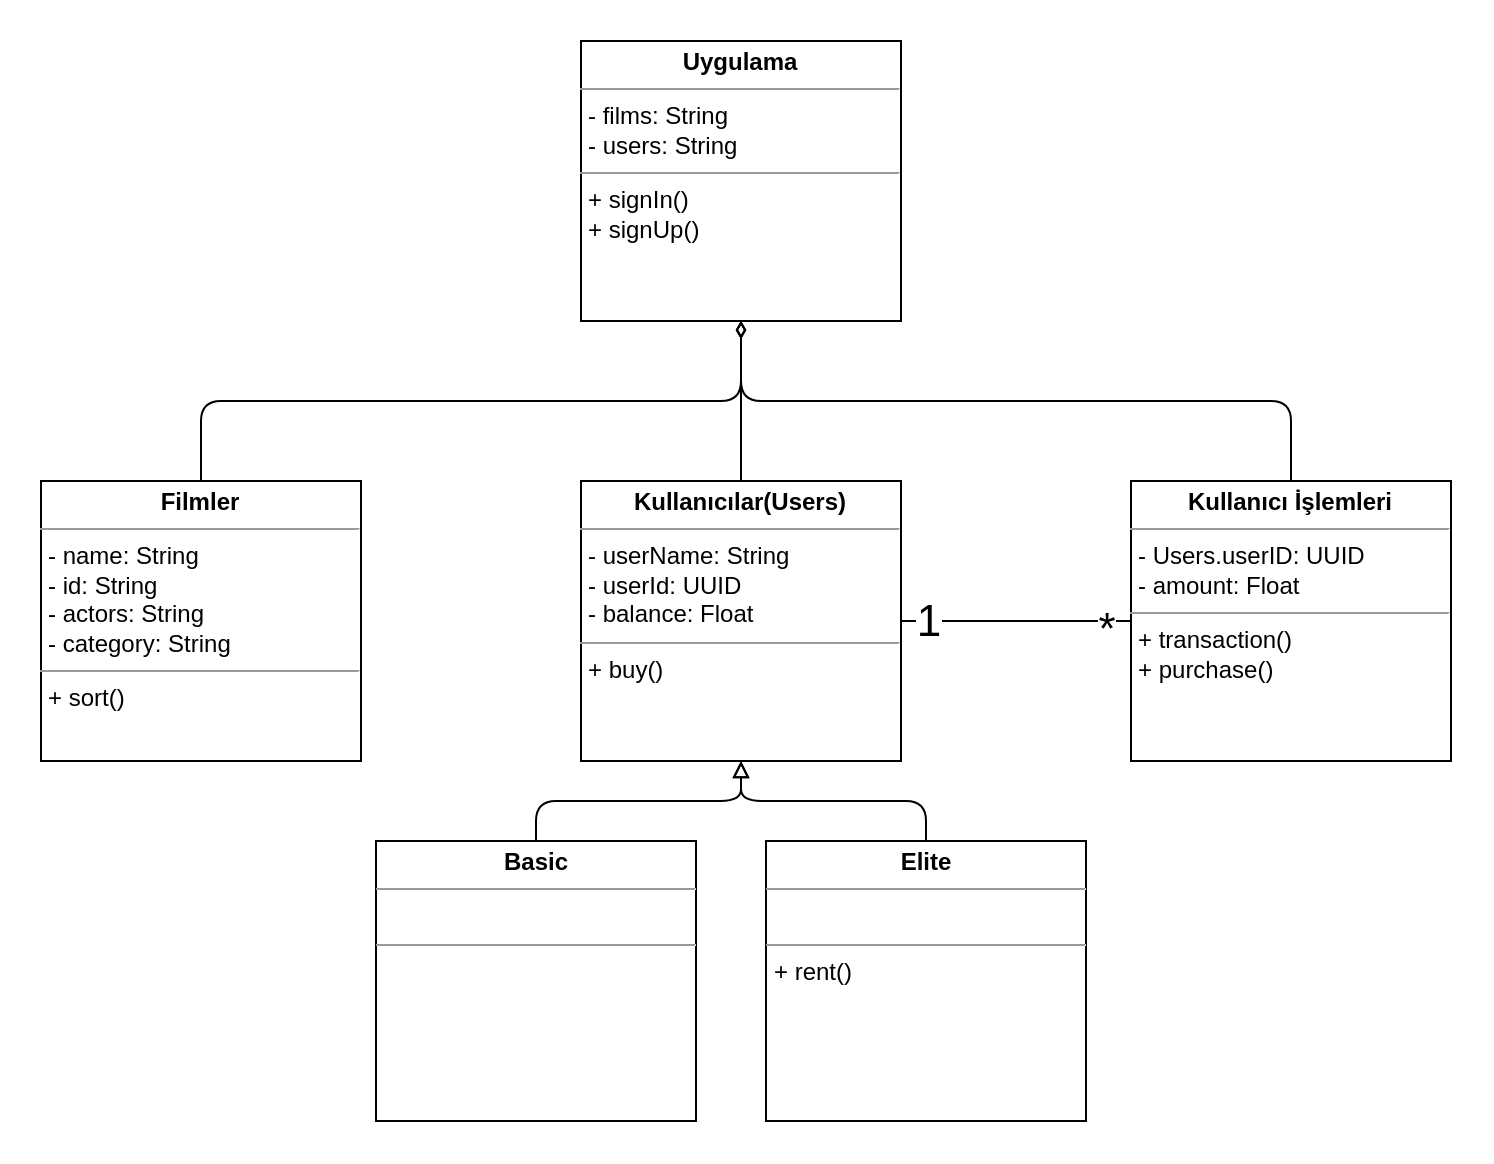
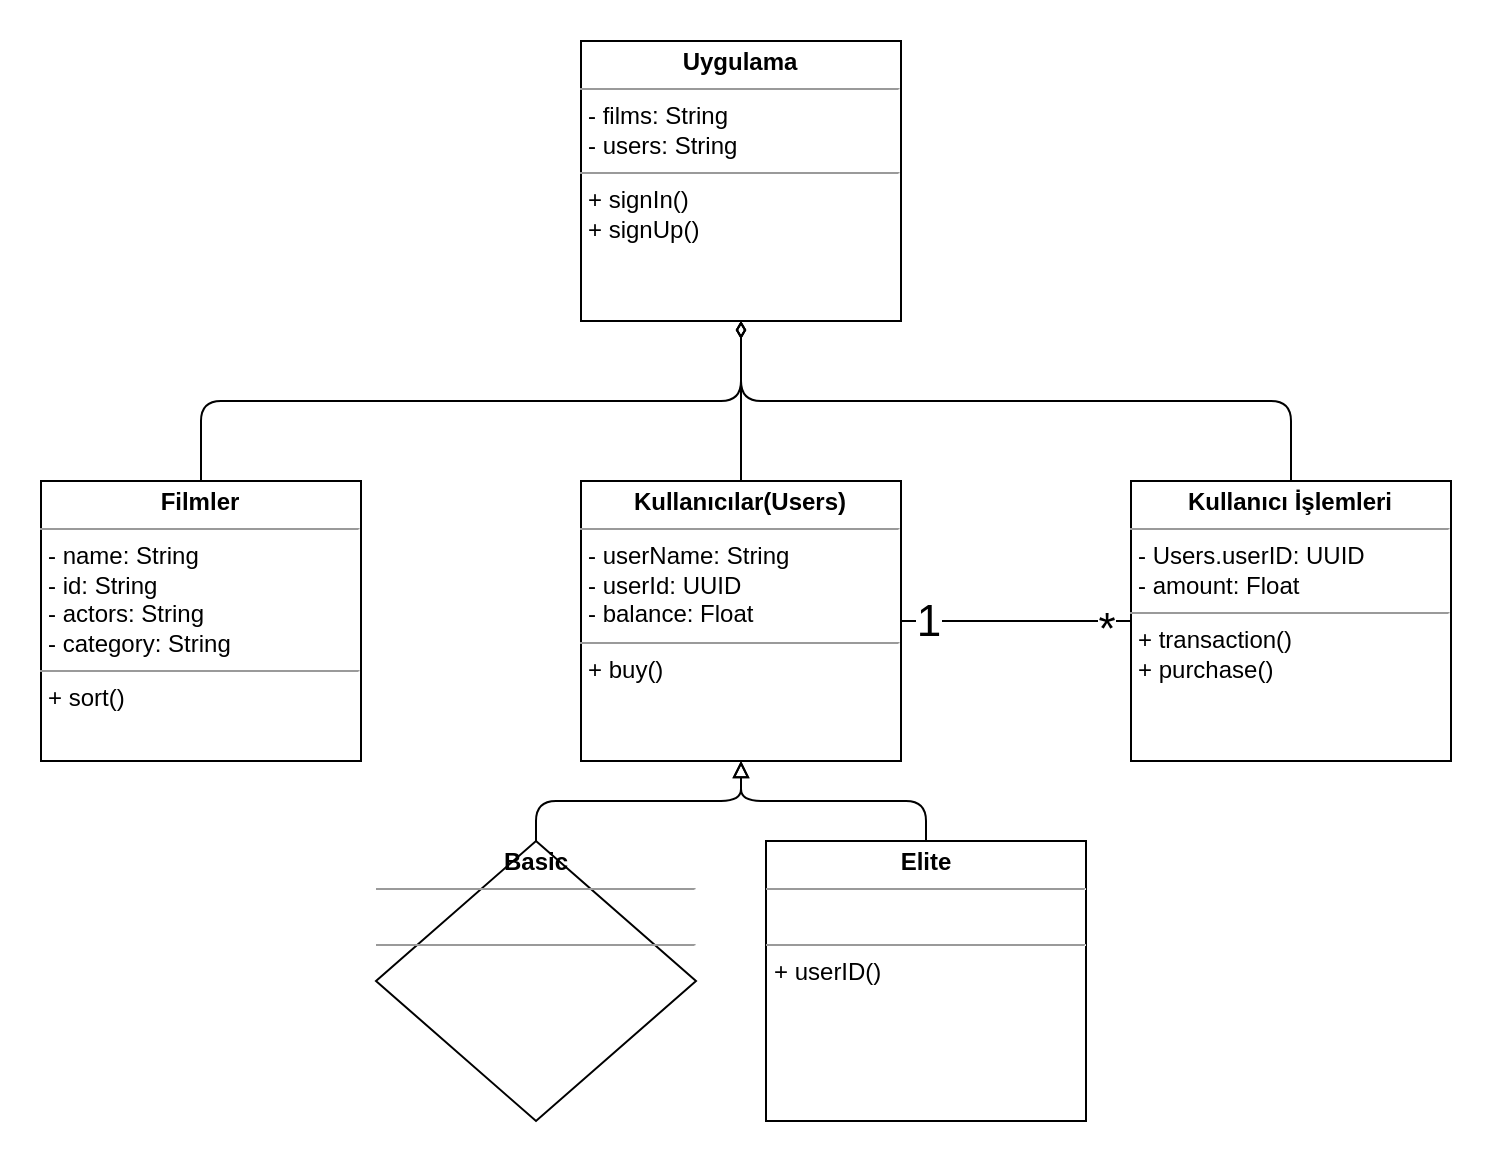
node "Elite + rent()": label "Elite + rent()" -> "Elite + userID()"
node "Basic": shape rectangle -> diamond
